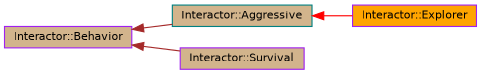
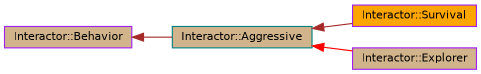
node "Interactor::Explorer": fillcolor orange -> tan
edge "Interactor::Survival" -> "Interactor::Behavior": now "Interactor::Survival" -> "Interactor::Aggressive"
node "Interactor::Survival": fillcolor tan -> orange
